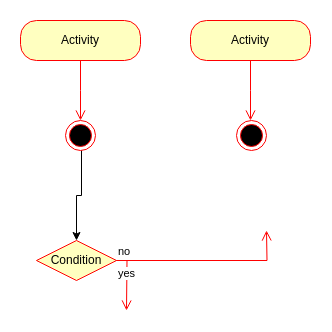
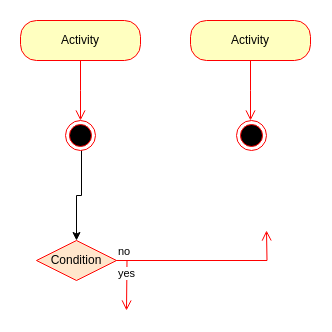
node "Condition": fillcolor #ffffc0 -> #ffe6cc
